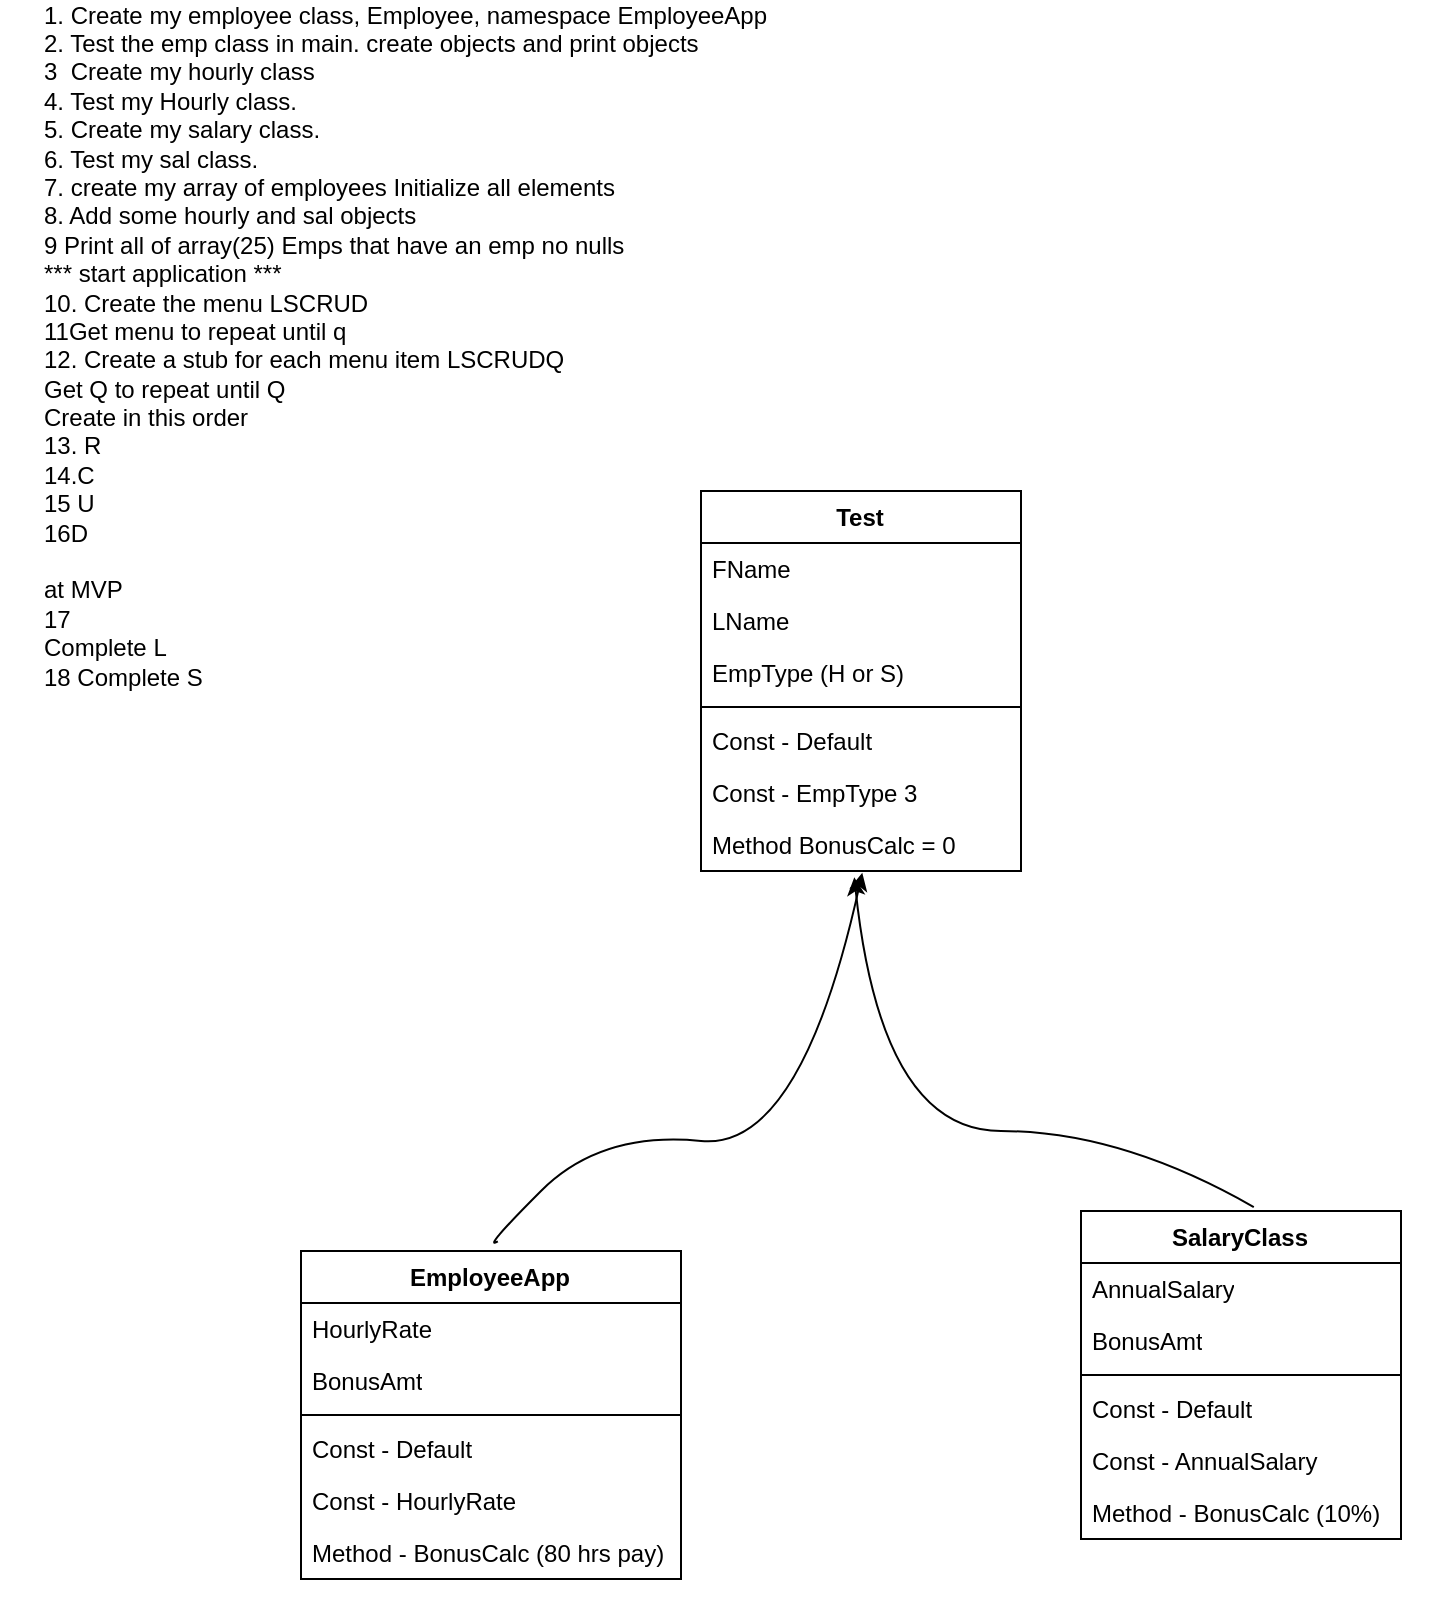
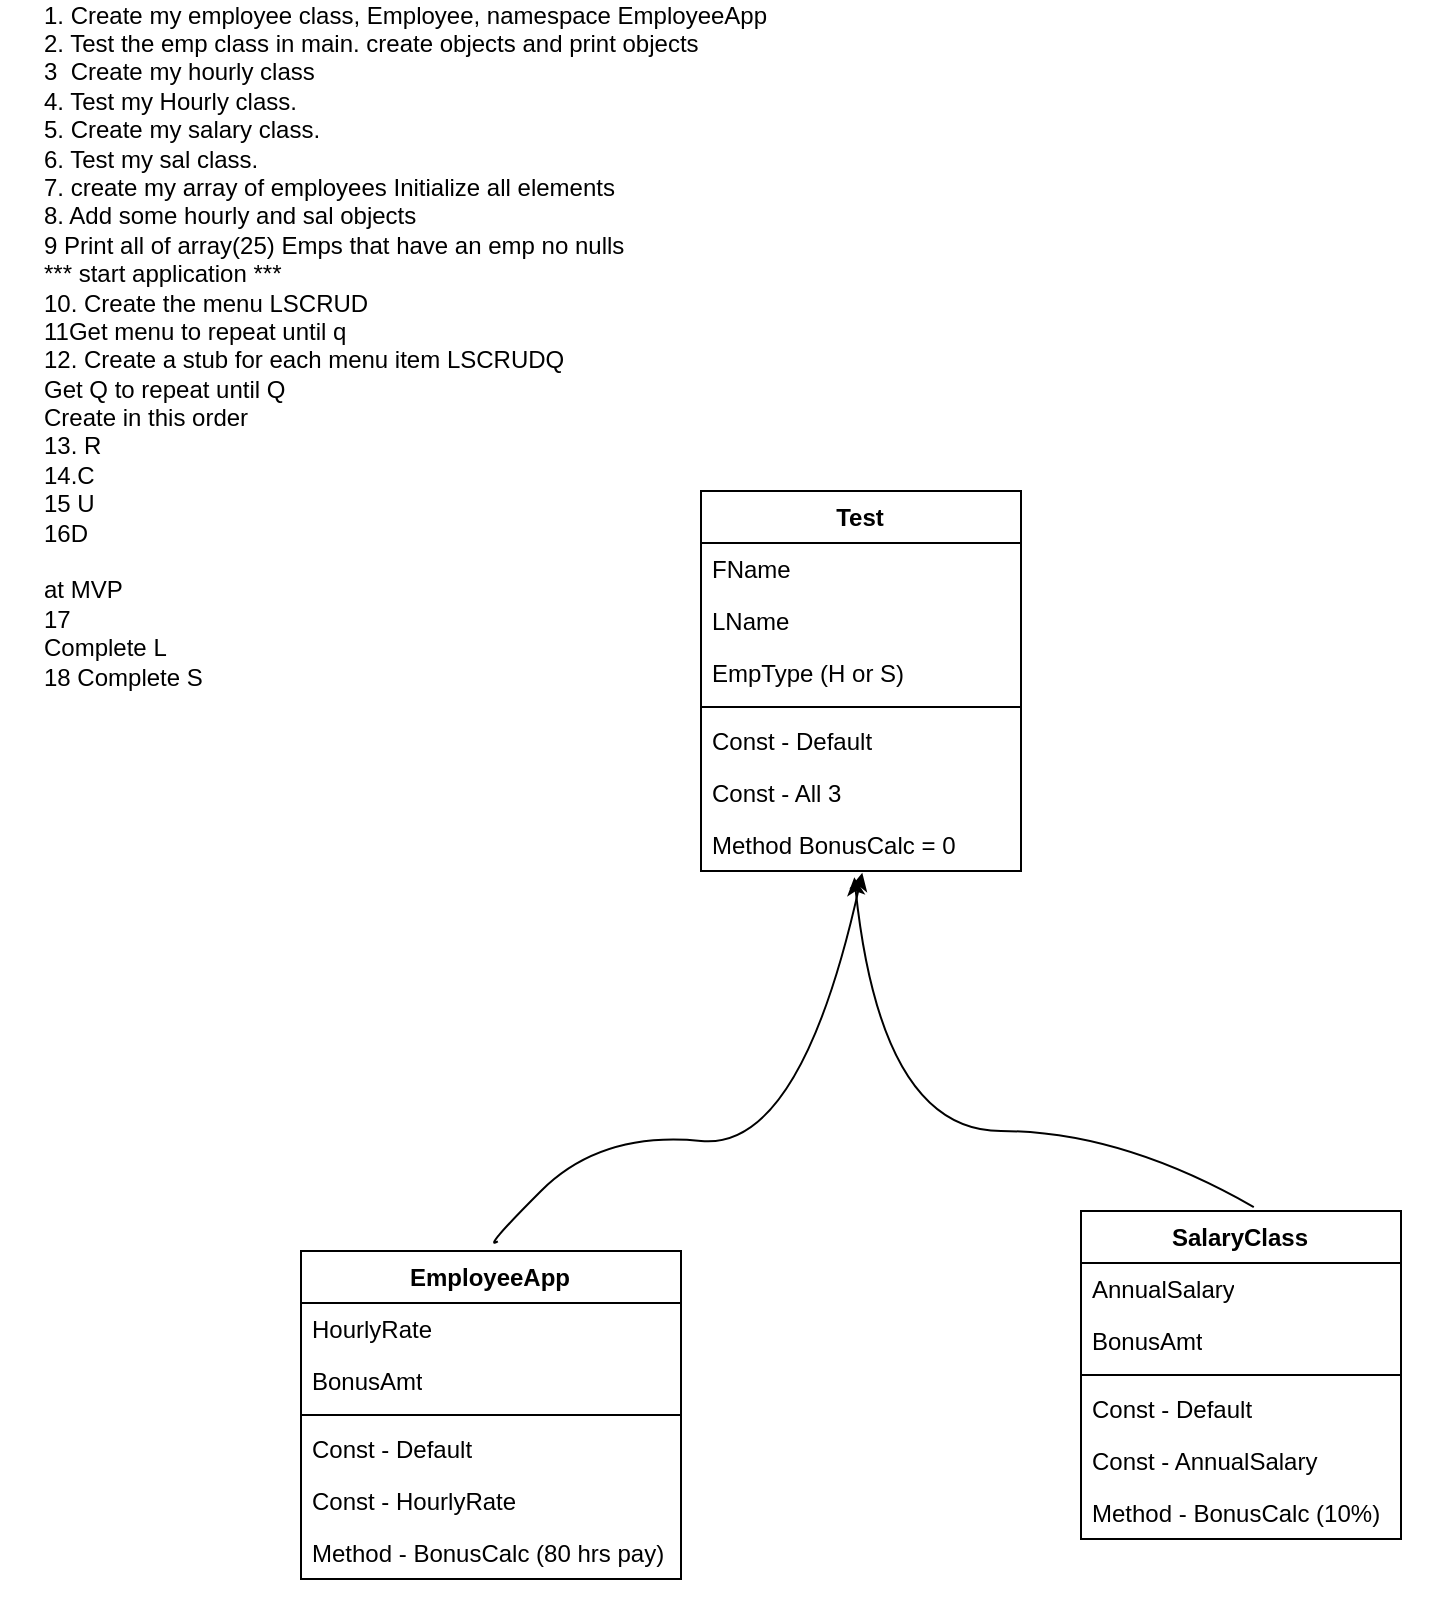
node "Const - EmpType 3": label "Const - EmpType 3" -> "Const - All 3"
